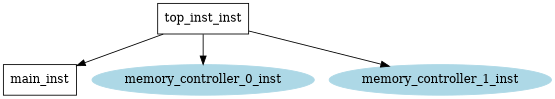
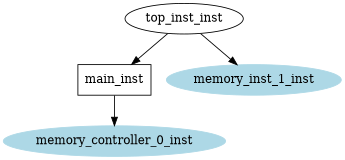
node "top_inst_inst": shape box -> ellipse
edge "top_inst_inst" -> "memory_controller_0_inst": now "main_inst" -> "memory_controller_0_inst"
node "memory_controller_1_inst": label "memory_controller_1_inst" -> "memory_inst_1_inst"
